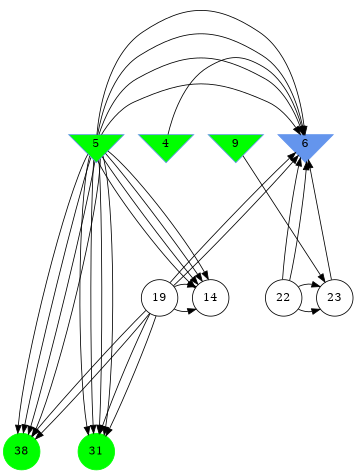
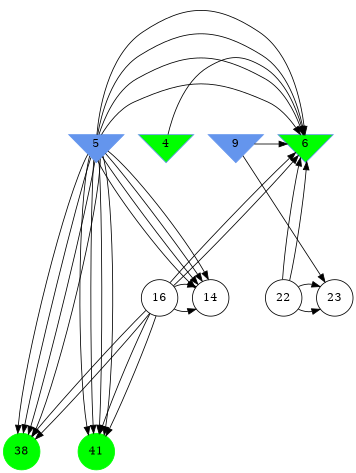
node "5": fillcolor green -> cornflowerblue
node "9": fillcolor green -> cornflowerblue
node "6": fillcolor cornflowerblue -> green
edge "23" -> "6": now "9" -> "6"
node "19": label "19" -> "16"
node "31": label "31" -> "41"
